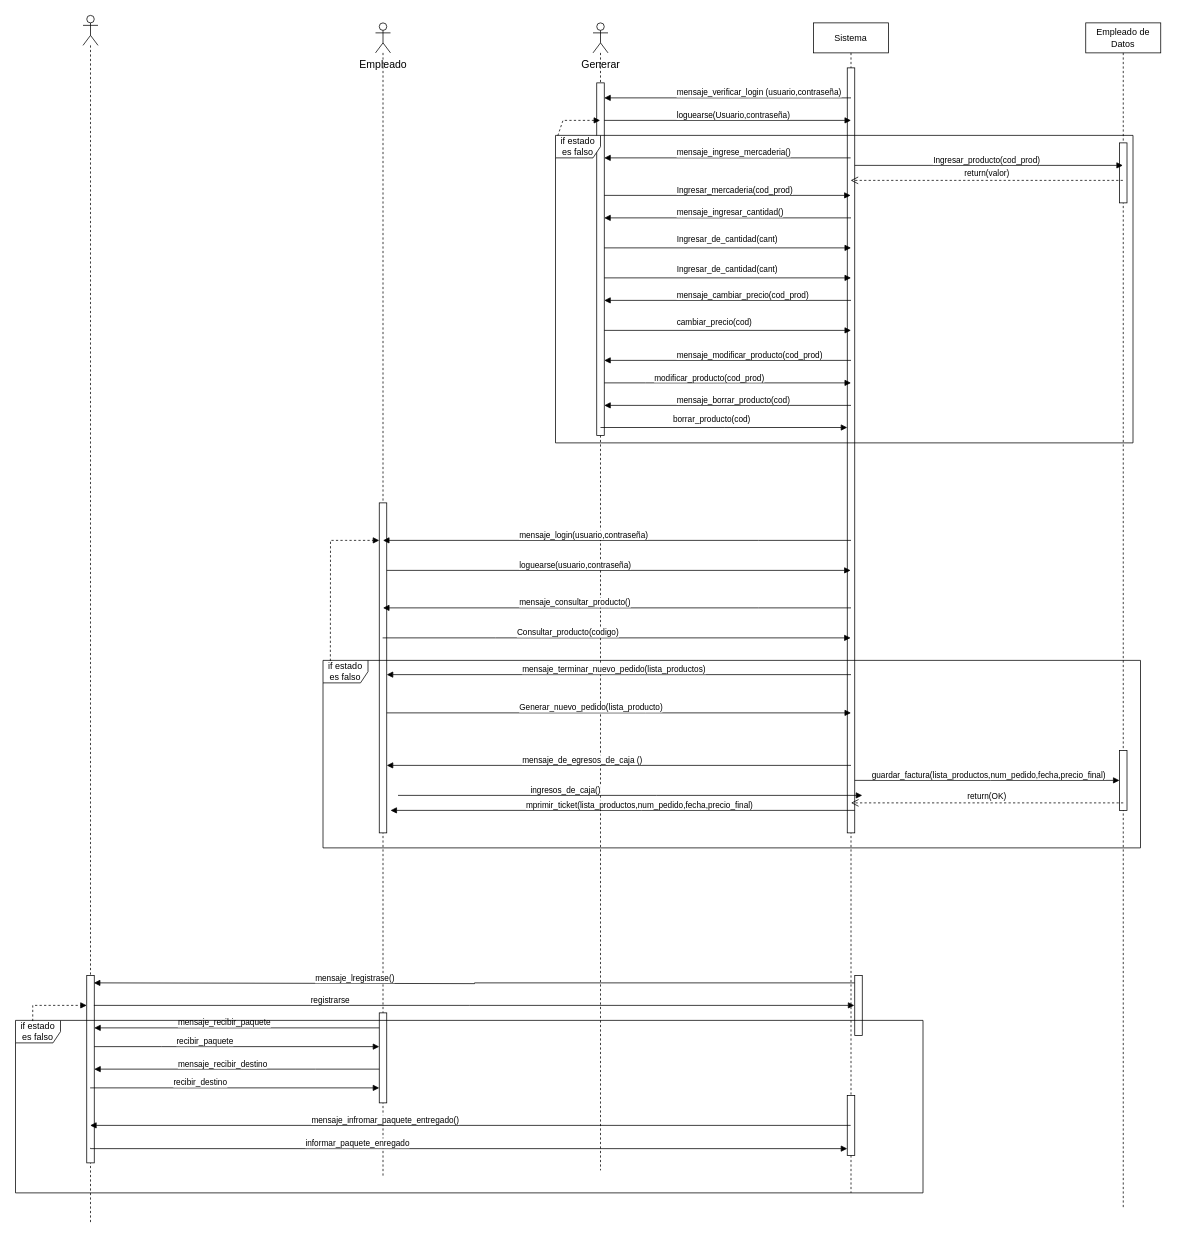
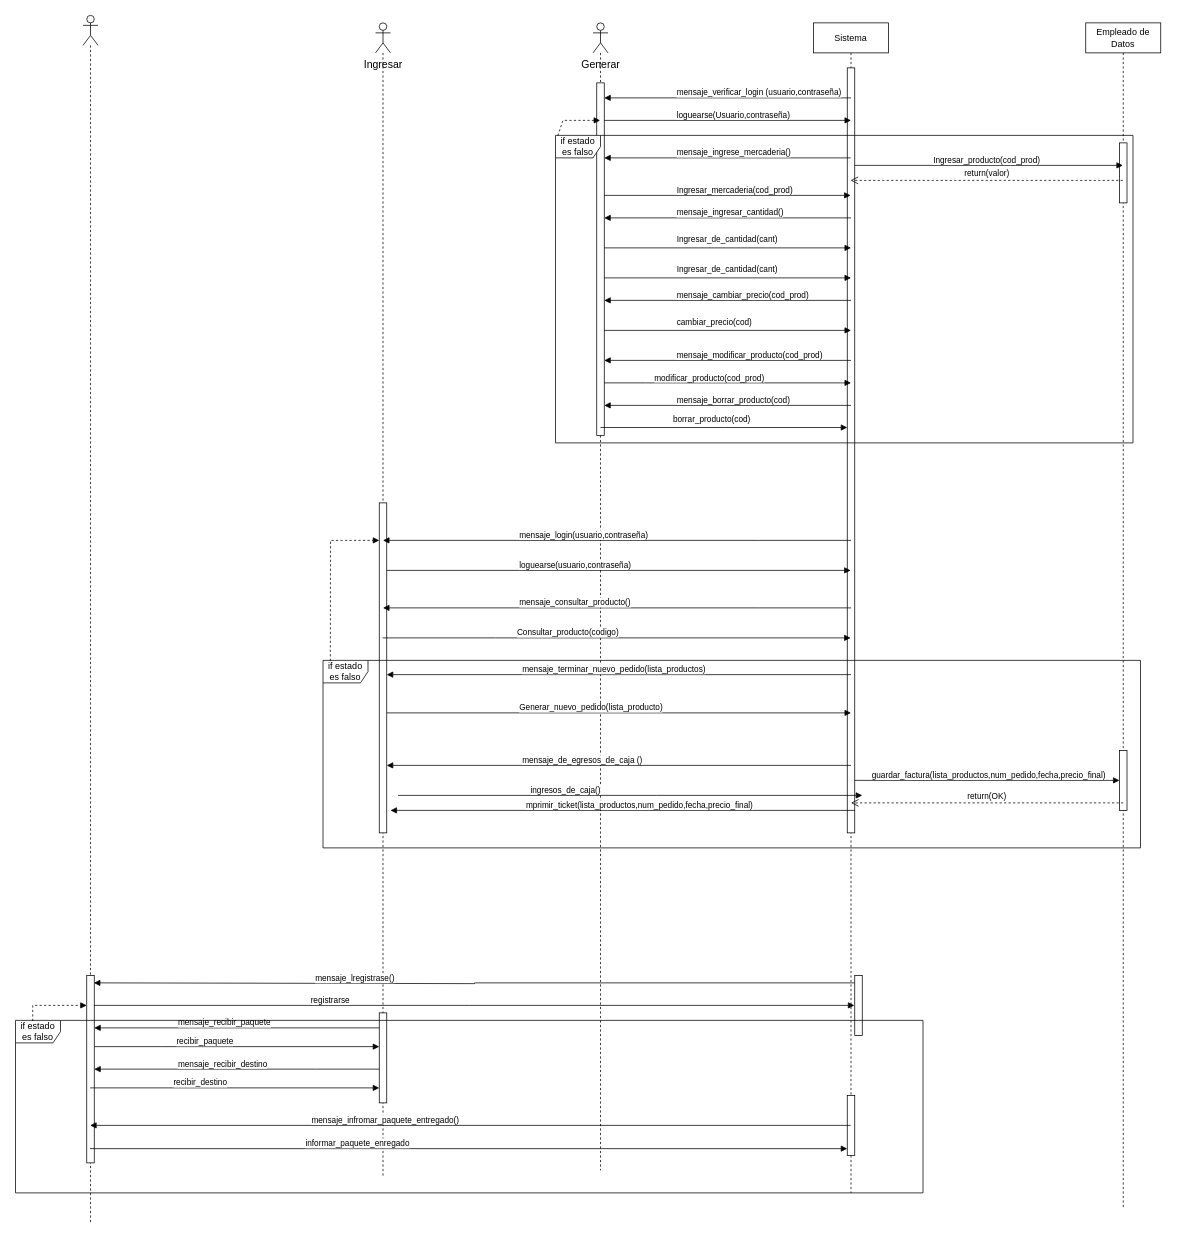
node "Empleado": label "Empleado" -> "Ingresar"
